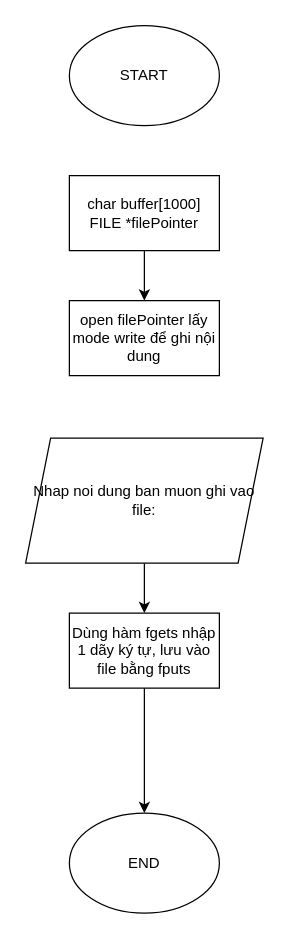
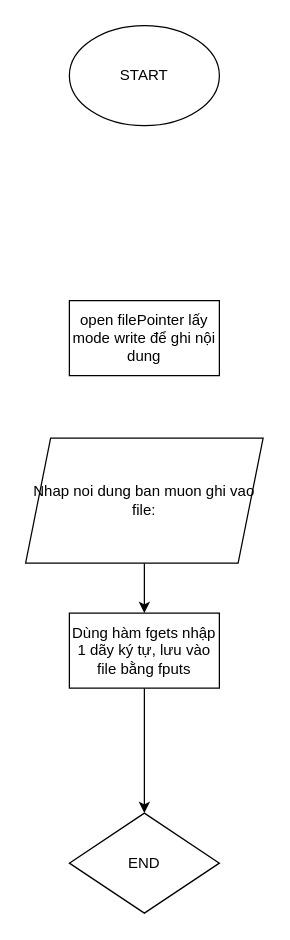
node "char buffer[1000] FILE *filePointer": removed
edge "char buffer[1000] FILE *filePointer" -> "open filePointer lấy mode write để ghi nội dung": removed
node "END": shape ellipse -> diamond
